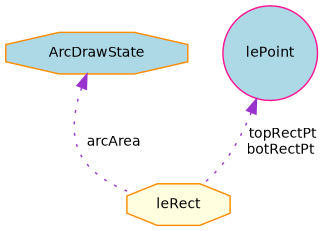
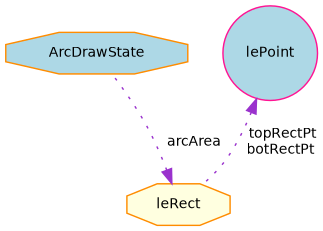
edge "leRect" -> "ArcDrawState": reversed
